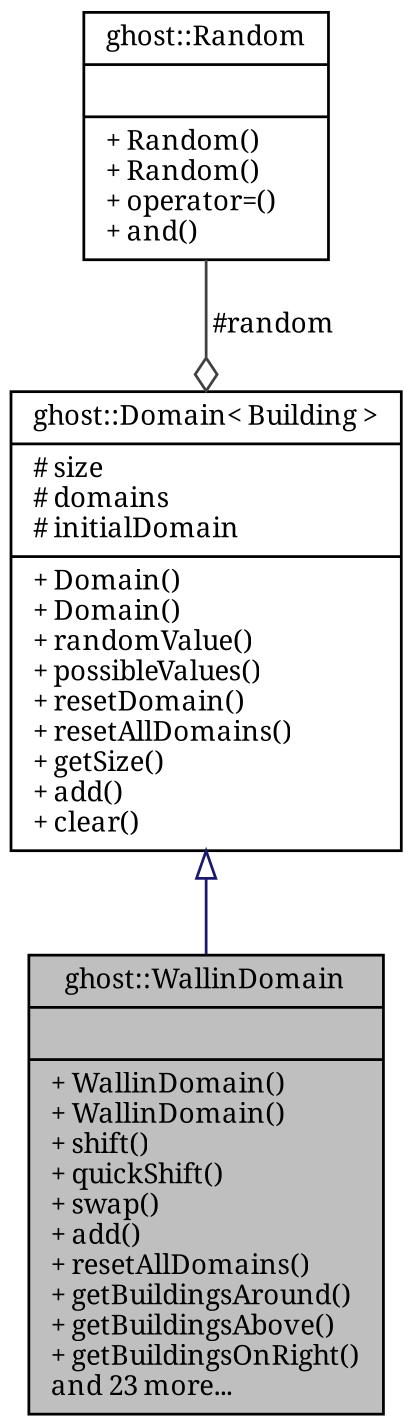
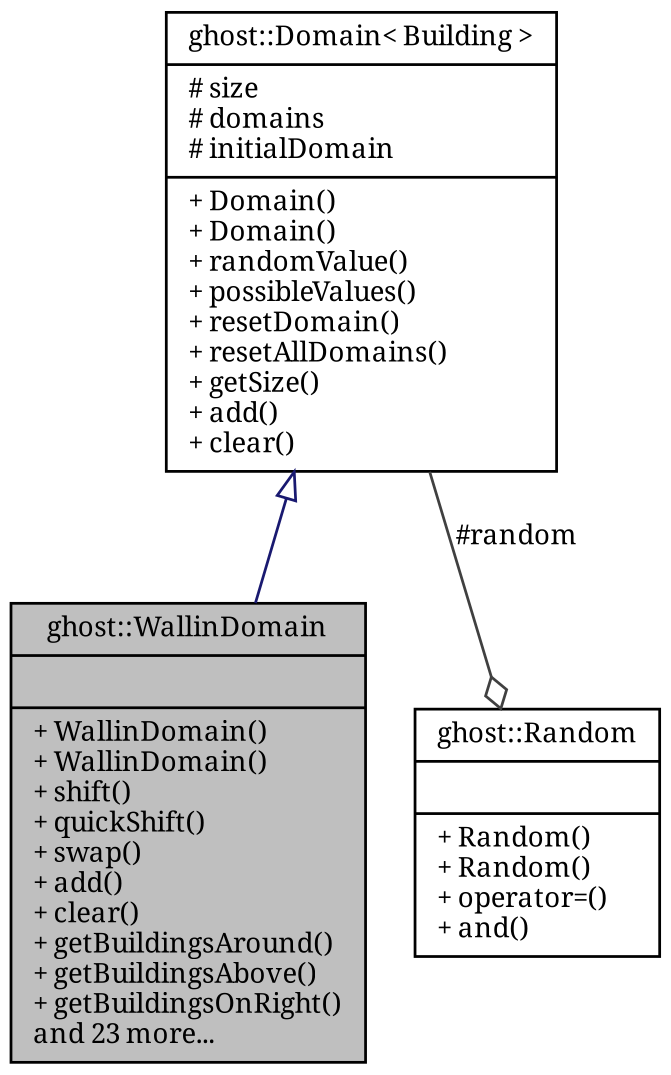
edge "ghost::Random" -> "ghost::Domain< Building >": reversed
node "ghost::WallinDomain": text "+ resetAllDomains()" -> "+ clear()"
